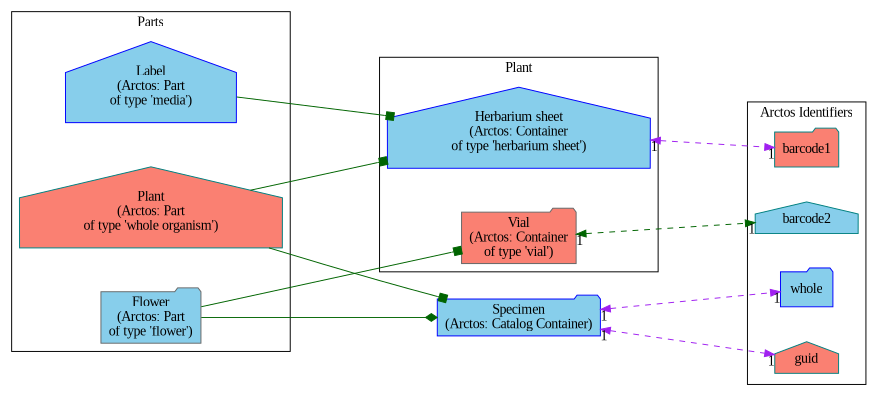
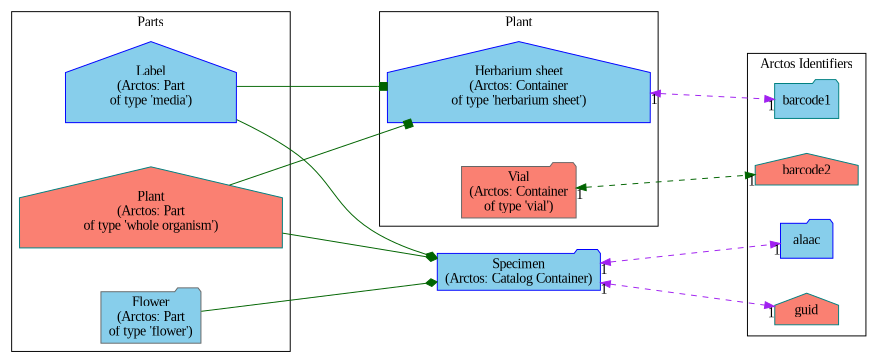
node "barcode1": fillcolor salmon -> skyblue
edge "Label (Arctos: Part of type 'media')" -> "Specimen (Arctos: Catalog Container)": added
node "barcode2": fillcolor skyblue -> salmon
edge "Plant (Arctos: Part of type 'whole organism')" -> "Specimen (Arctos: Catalog Container)": arrowhead box -> diamond
edge "Flower (Arctos: Part of type 'flower')" -> "Vial (Arctos: Container of type 'vial')": removed
node "whole": label "whole" -> "alaac"
